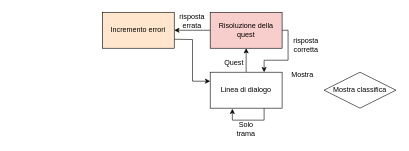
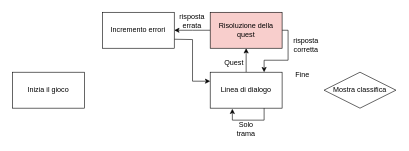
node "Incremento errori": fillcolor #ffe6cc -> #ffffff
node "Mostra": label "Mostra" -> "Fine"
node "Inizia il gioco": added
